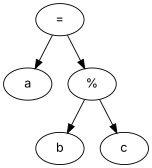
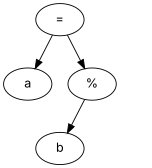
node "c": removed
